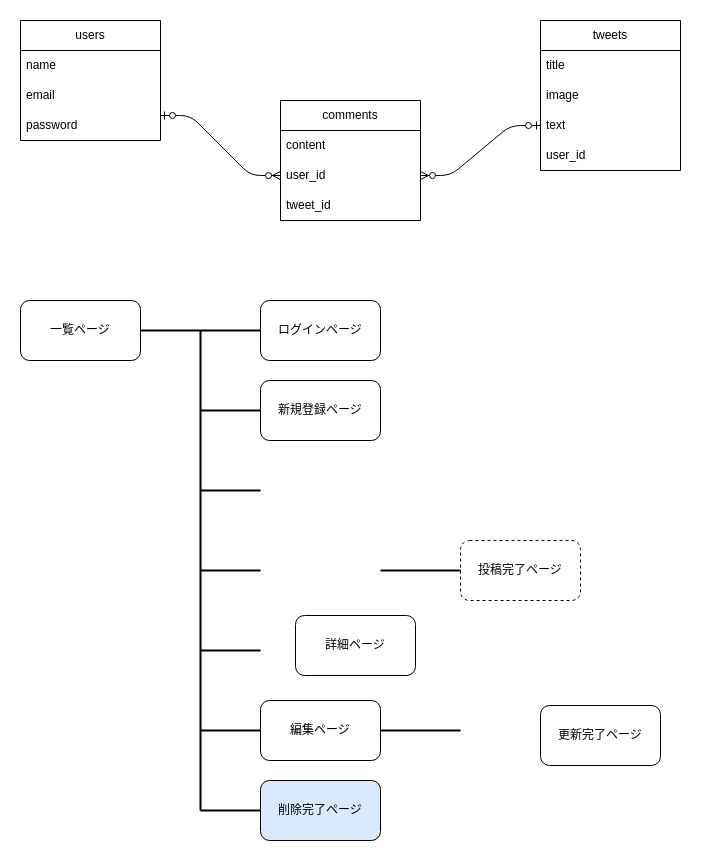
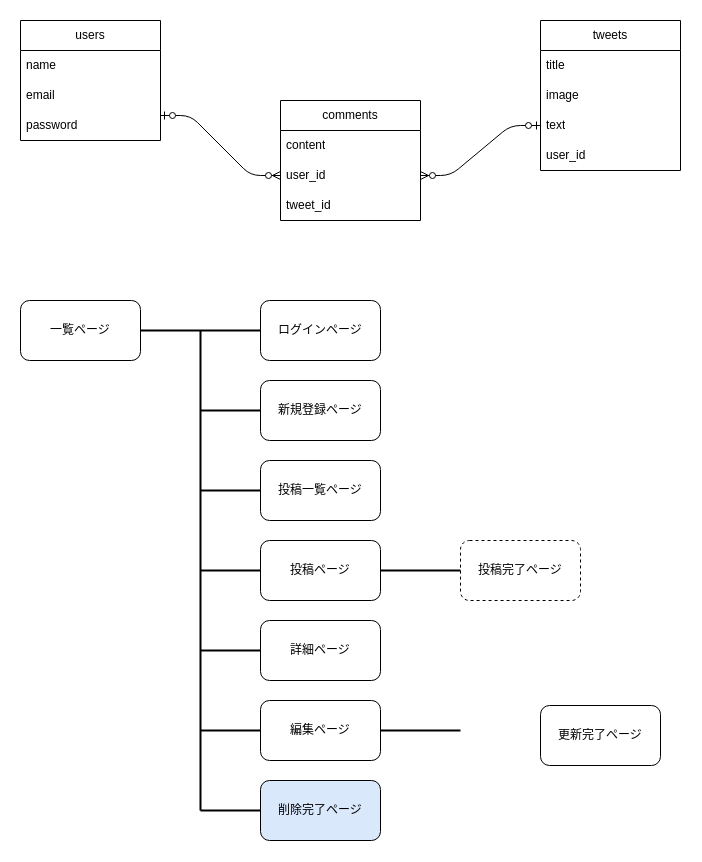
node "投稿一覧ページ": added
node "投稿ページ": added
node "詳細ページ": moved (356, 646) -> (321, 651)
